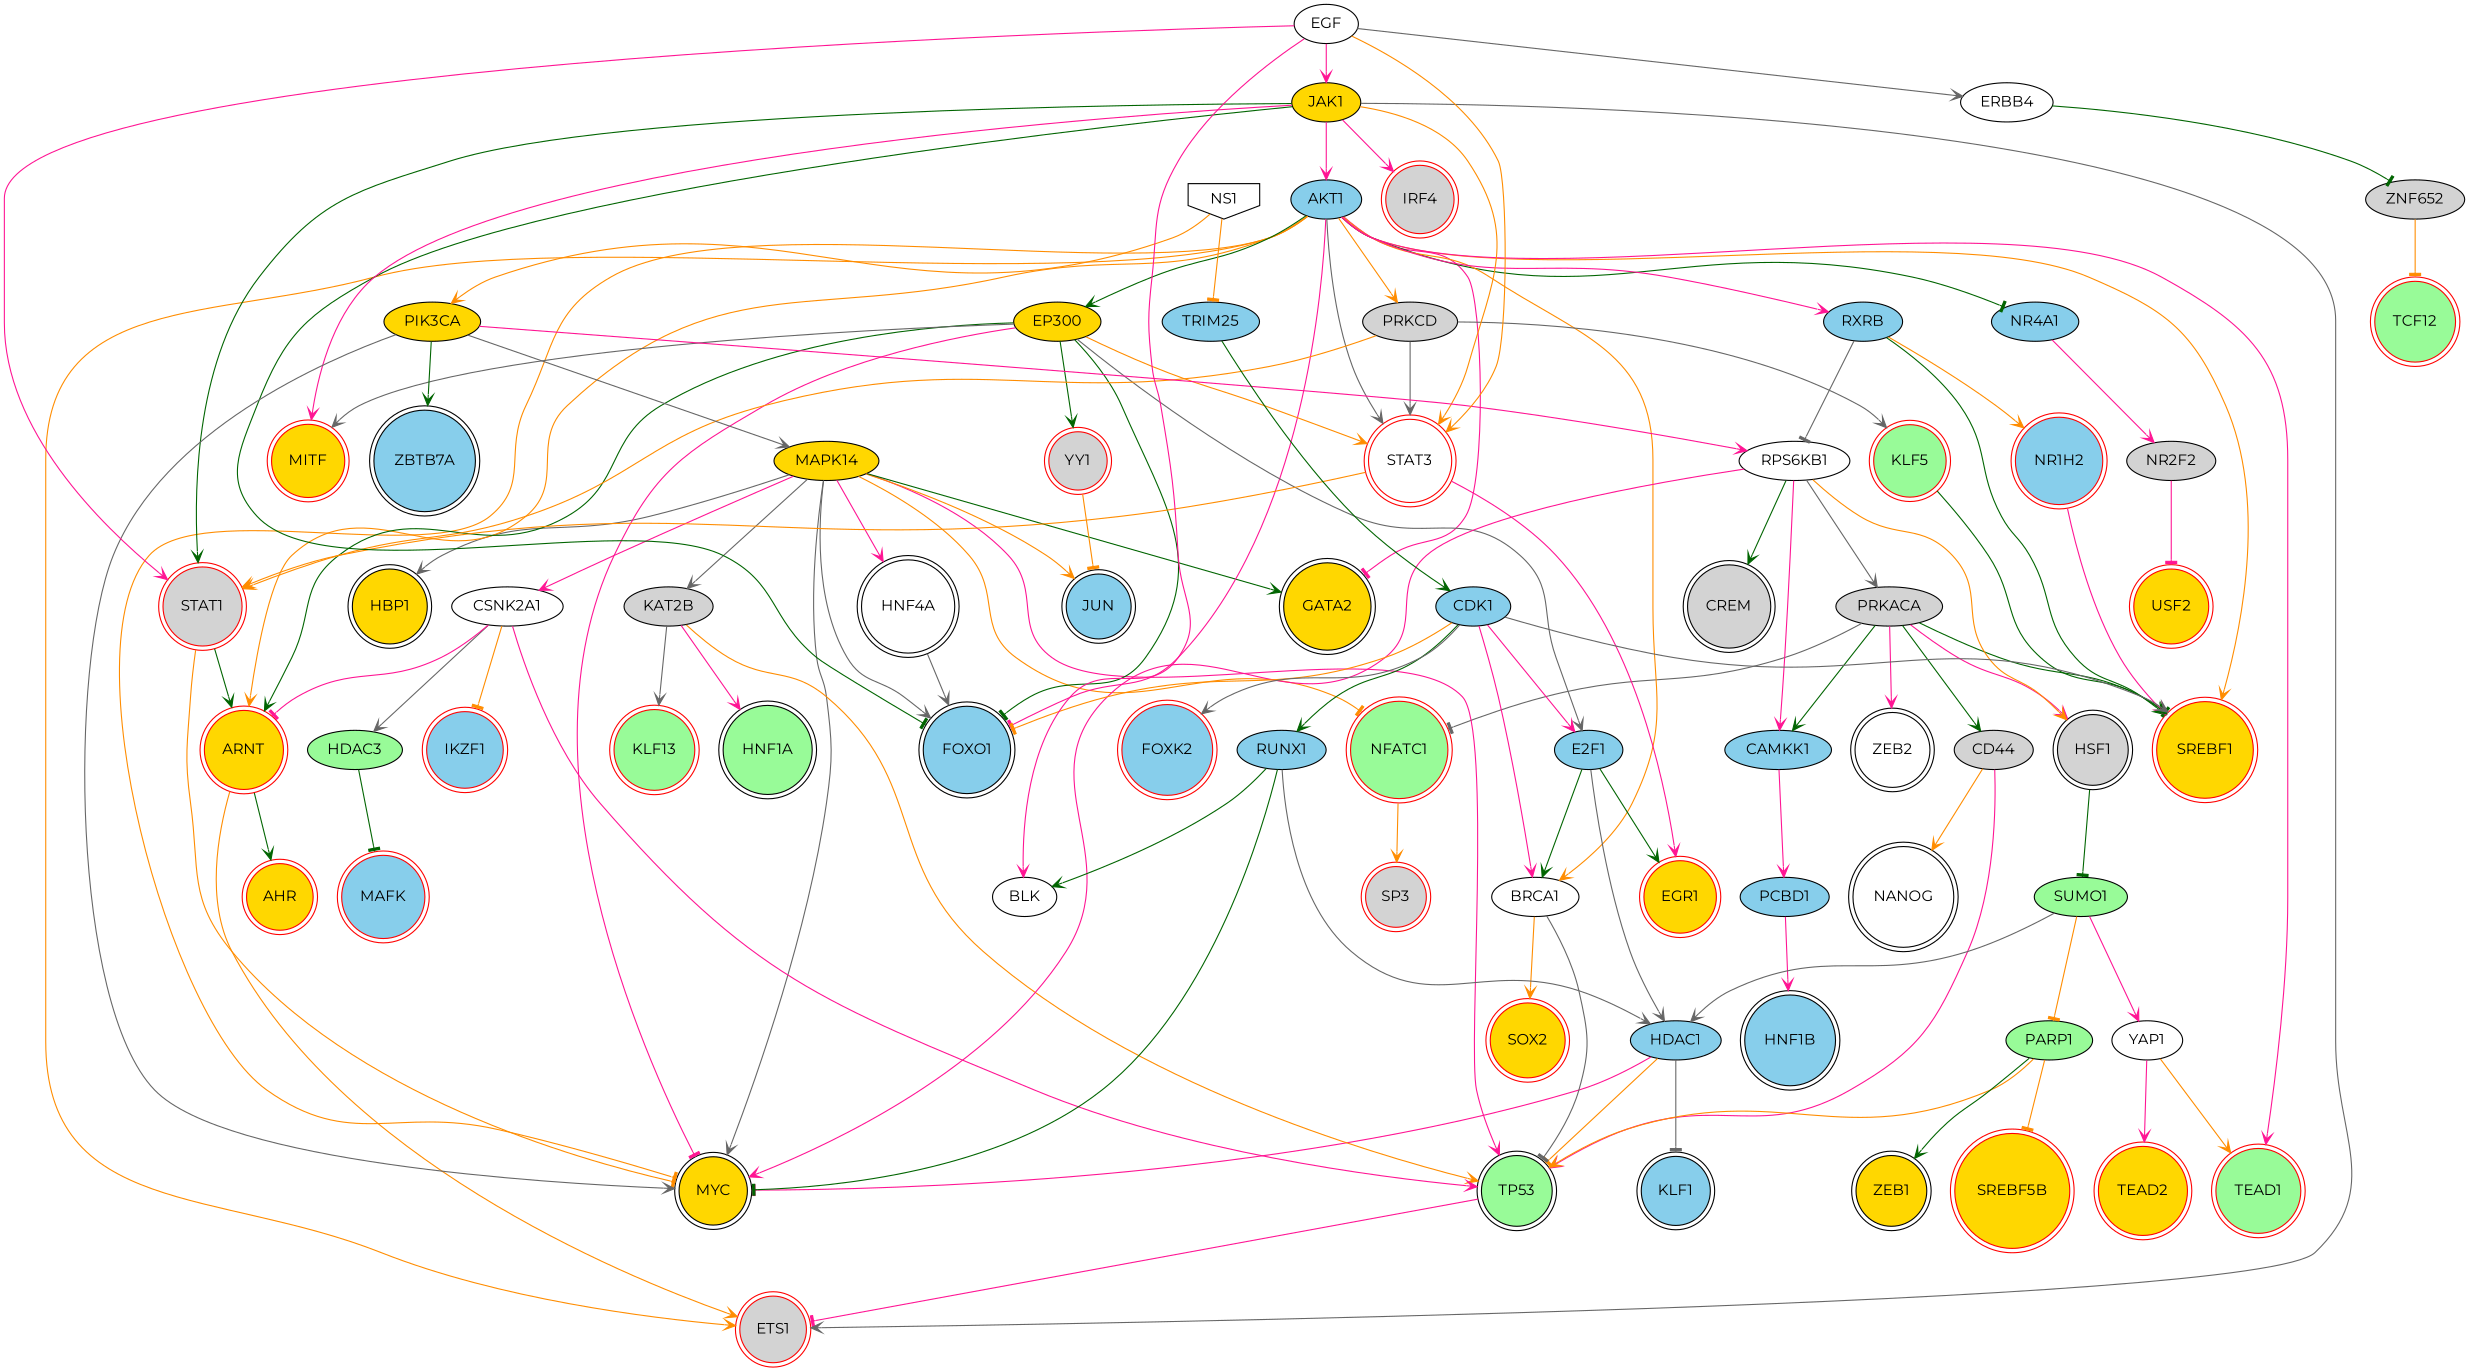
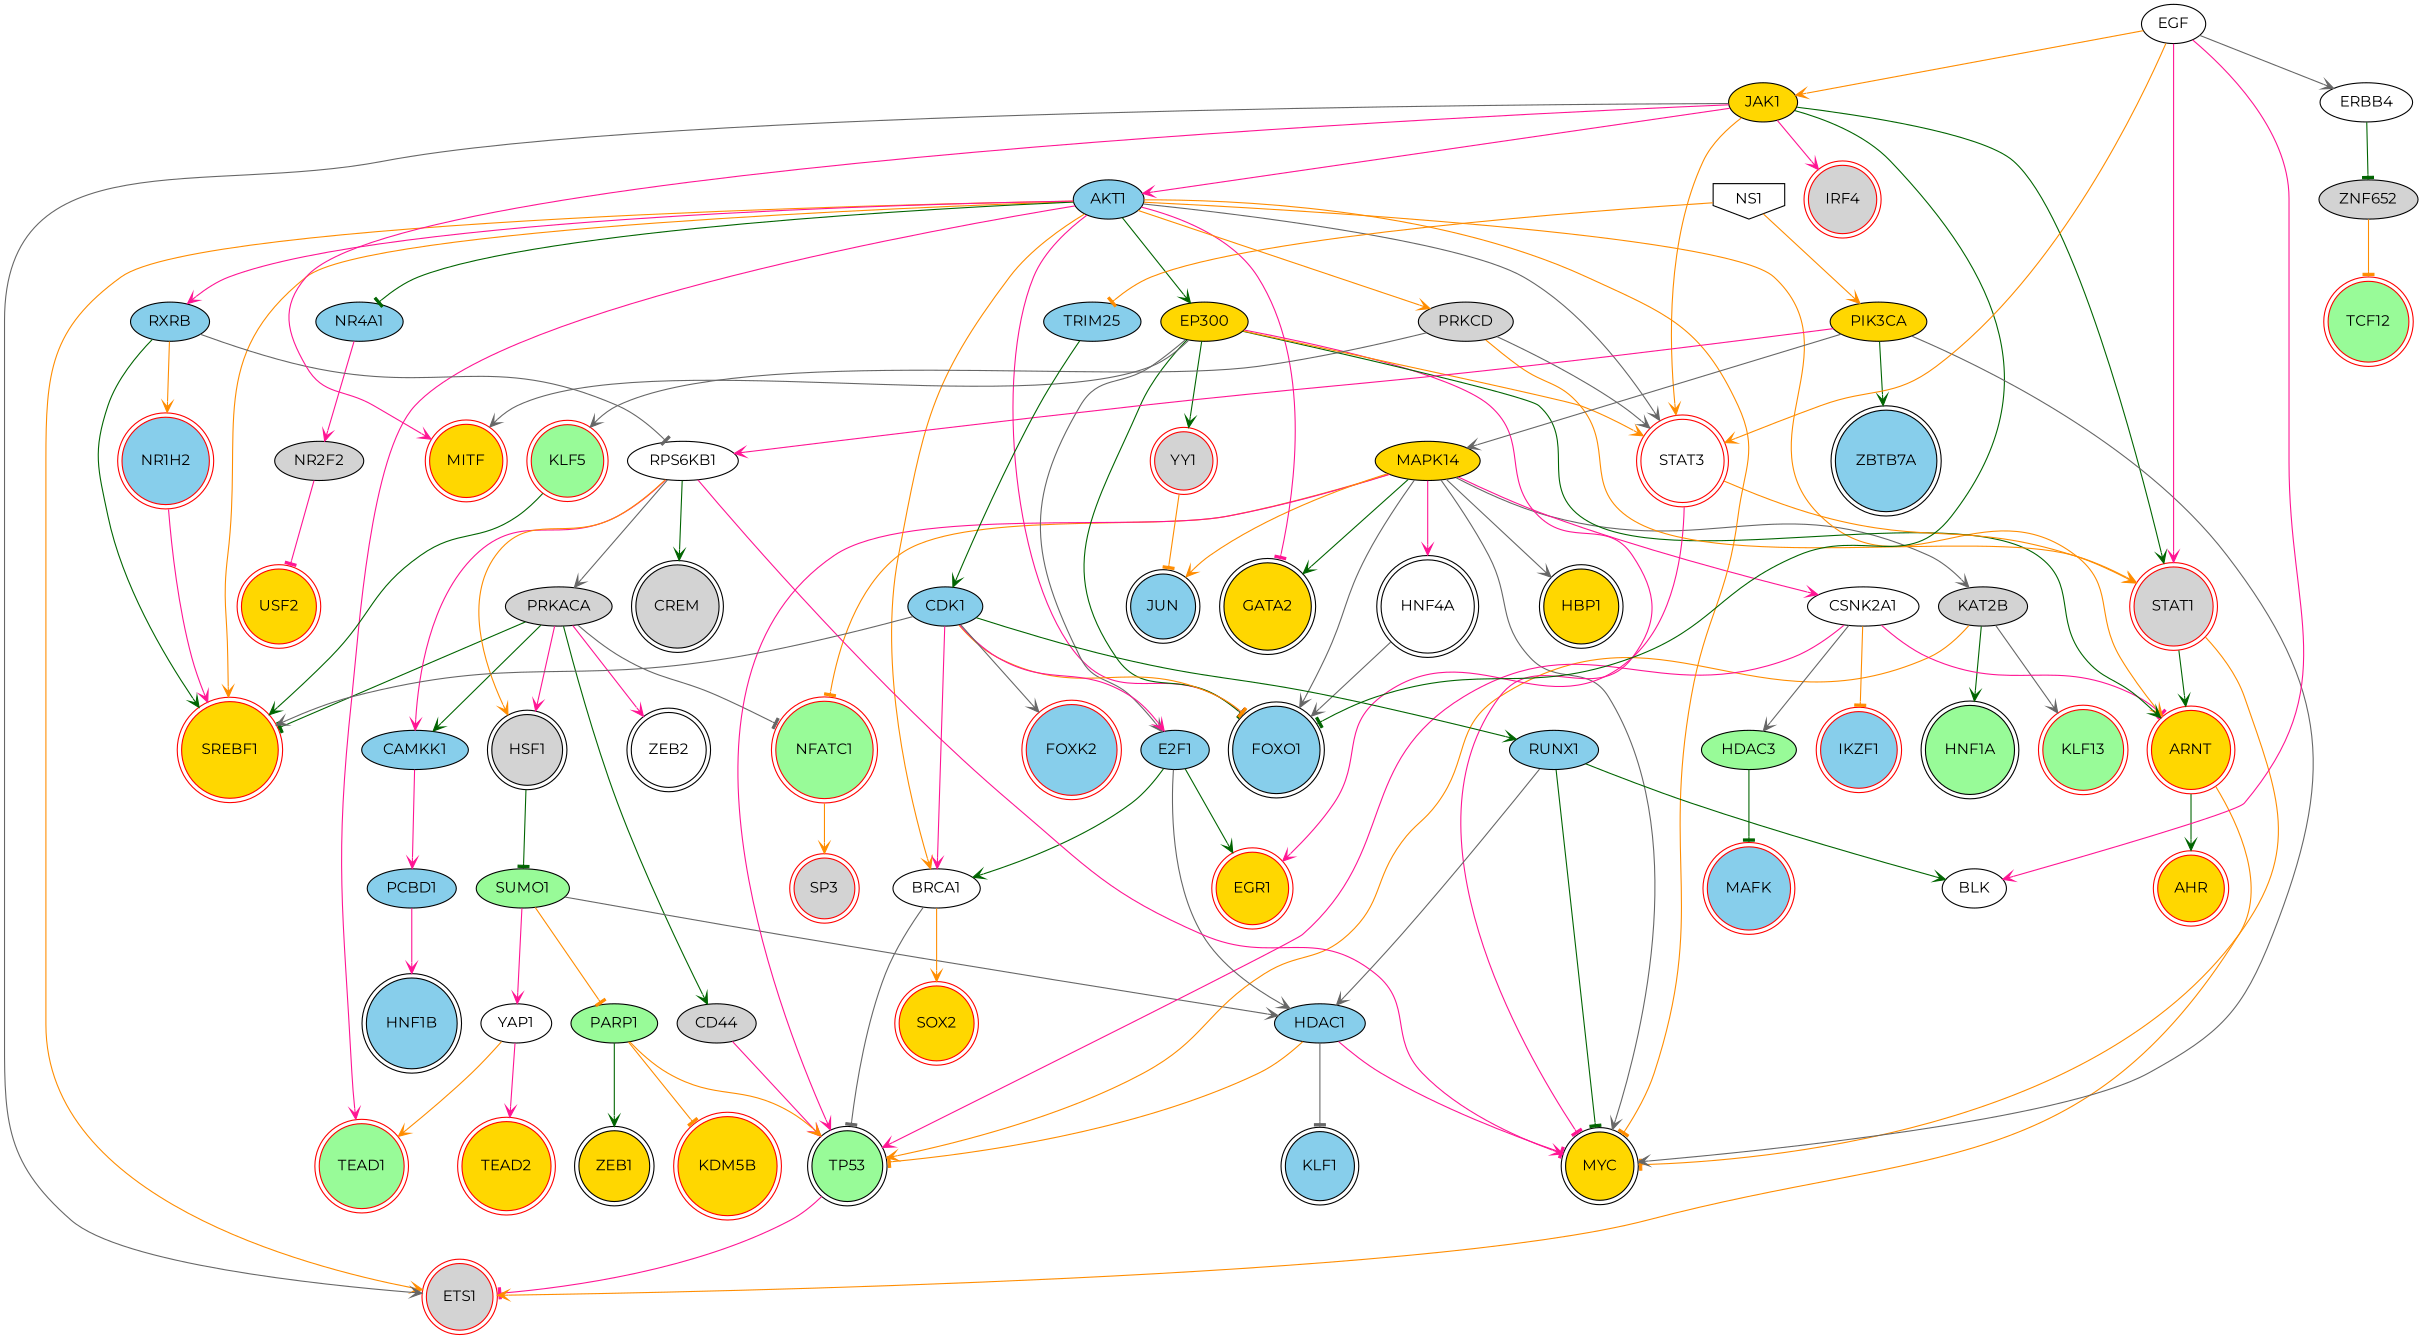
edge "EGF" -> "JAK1": color deeppink -> darkorange
edge "KAT2B" -> "HNF1A": color deeppink -> darkgreen
node "NANOG": removed
node "SREBF5B": label "SREBF5B" -> "KDM5B"
